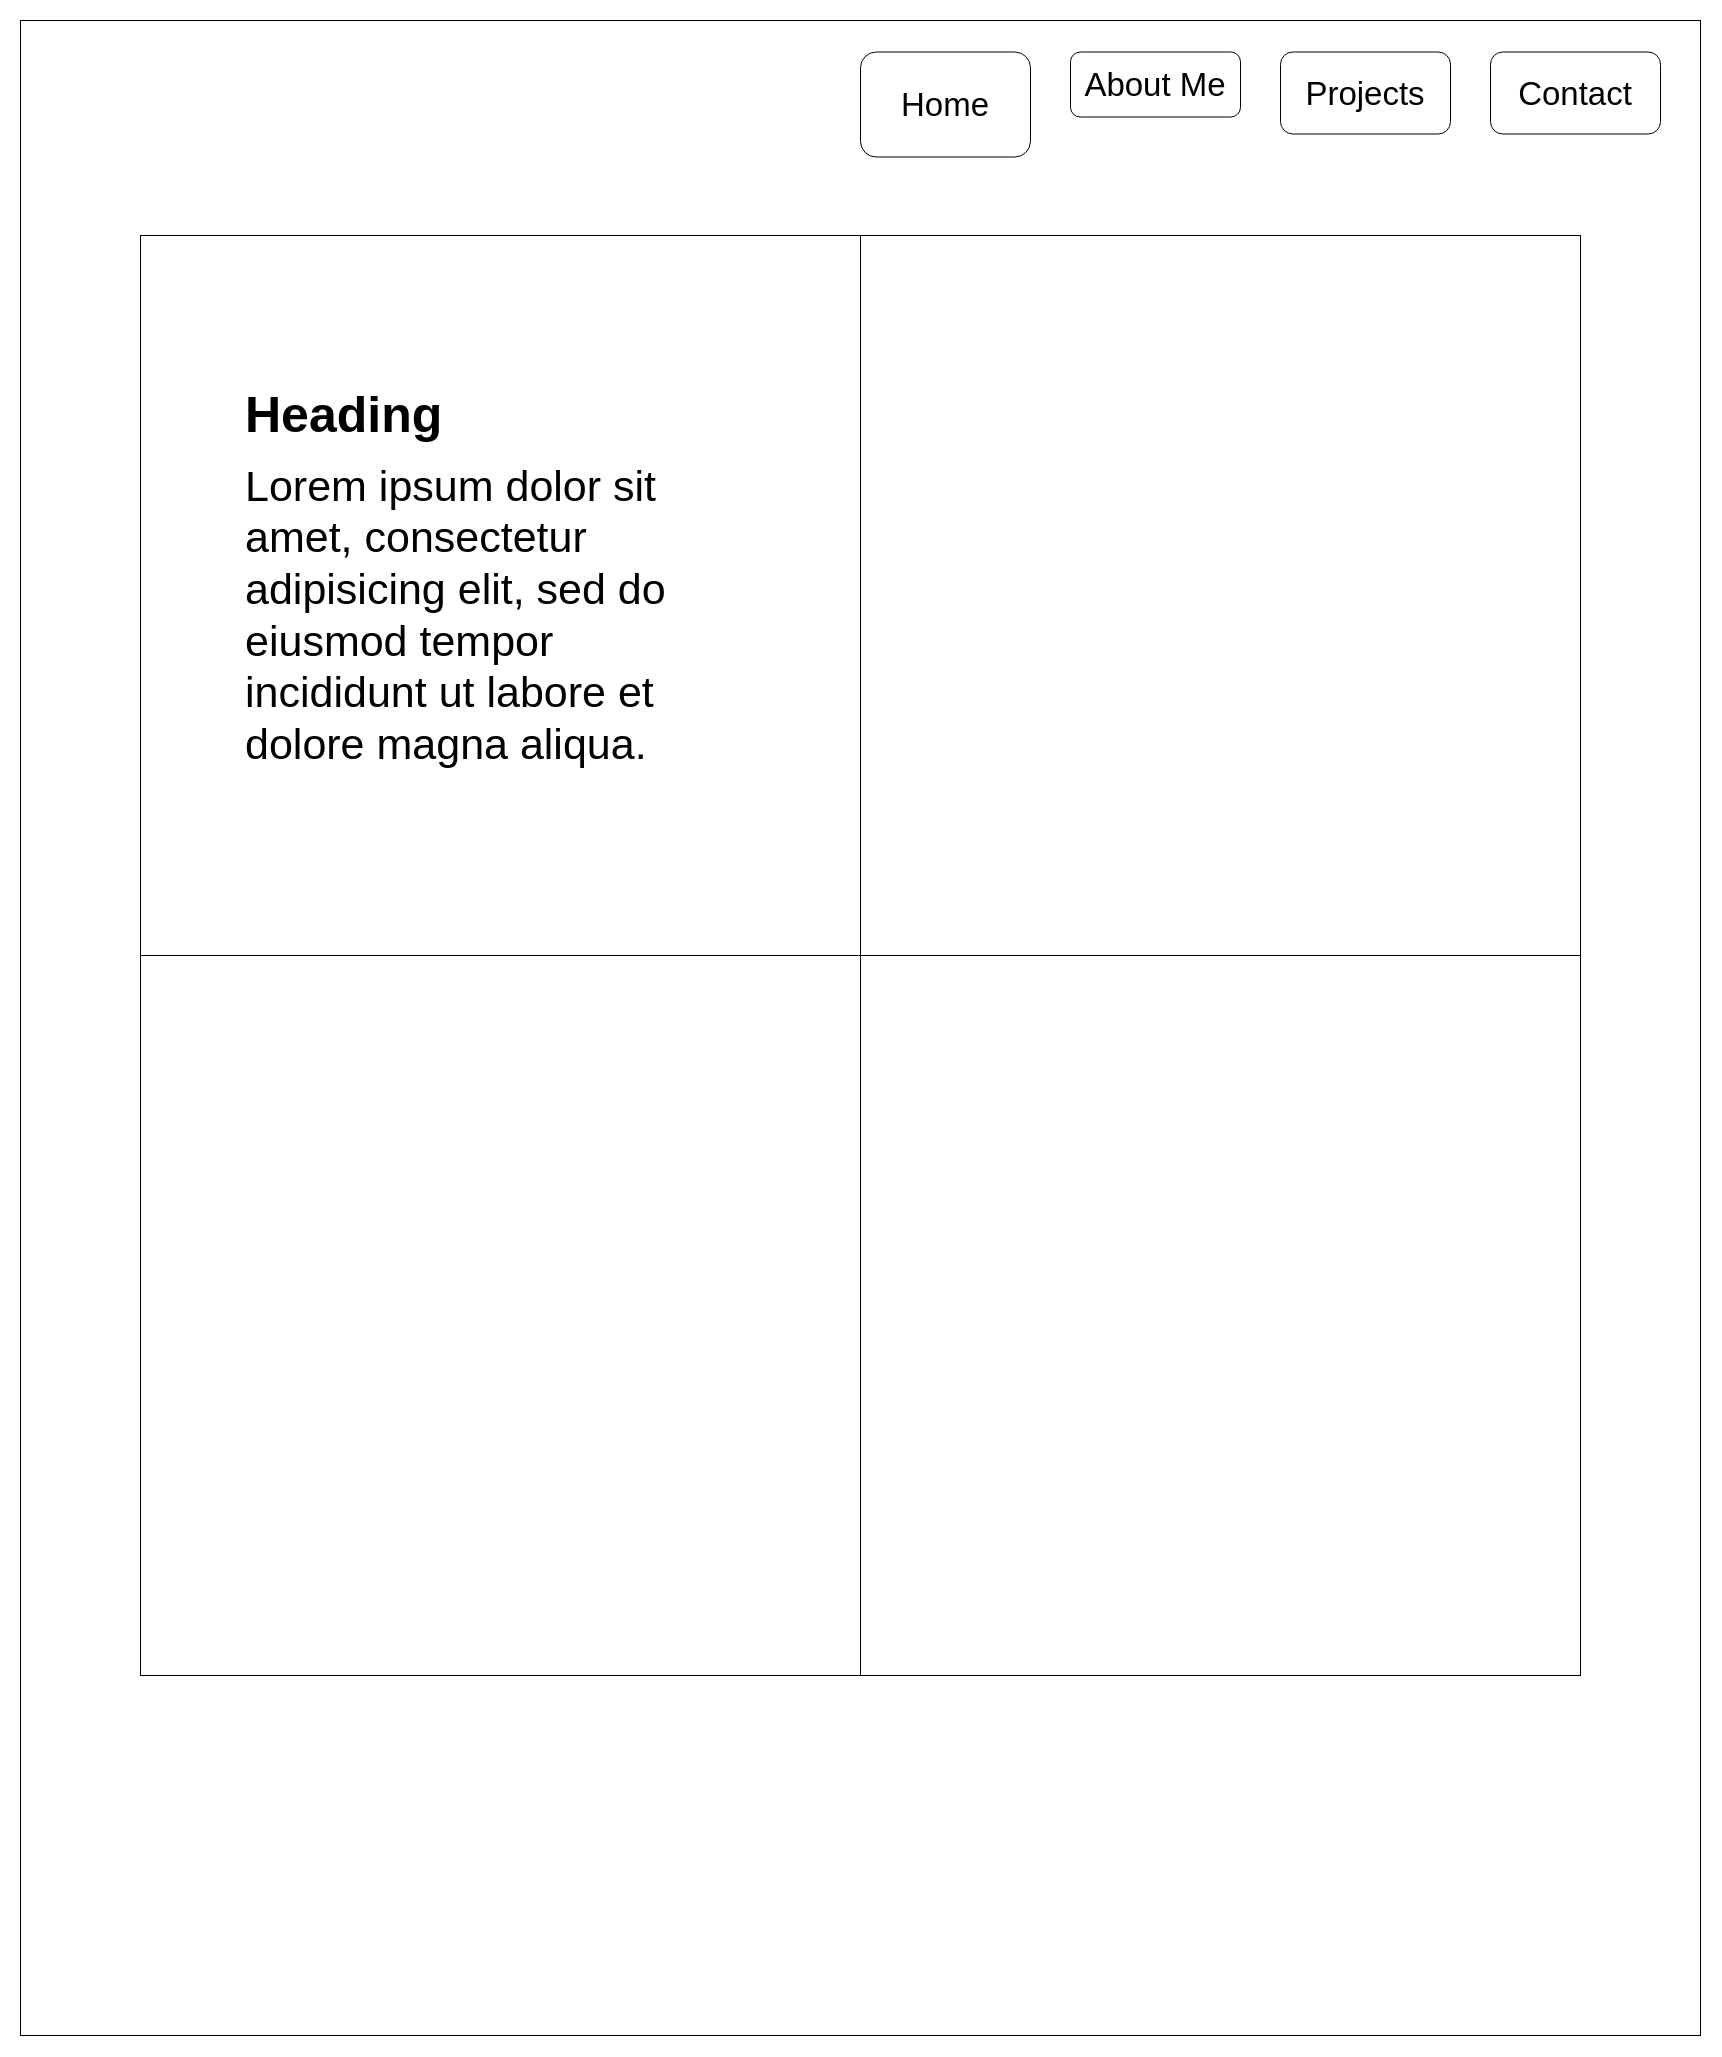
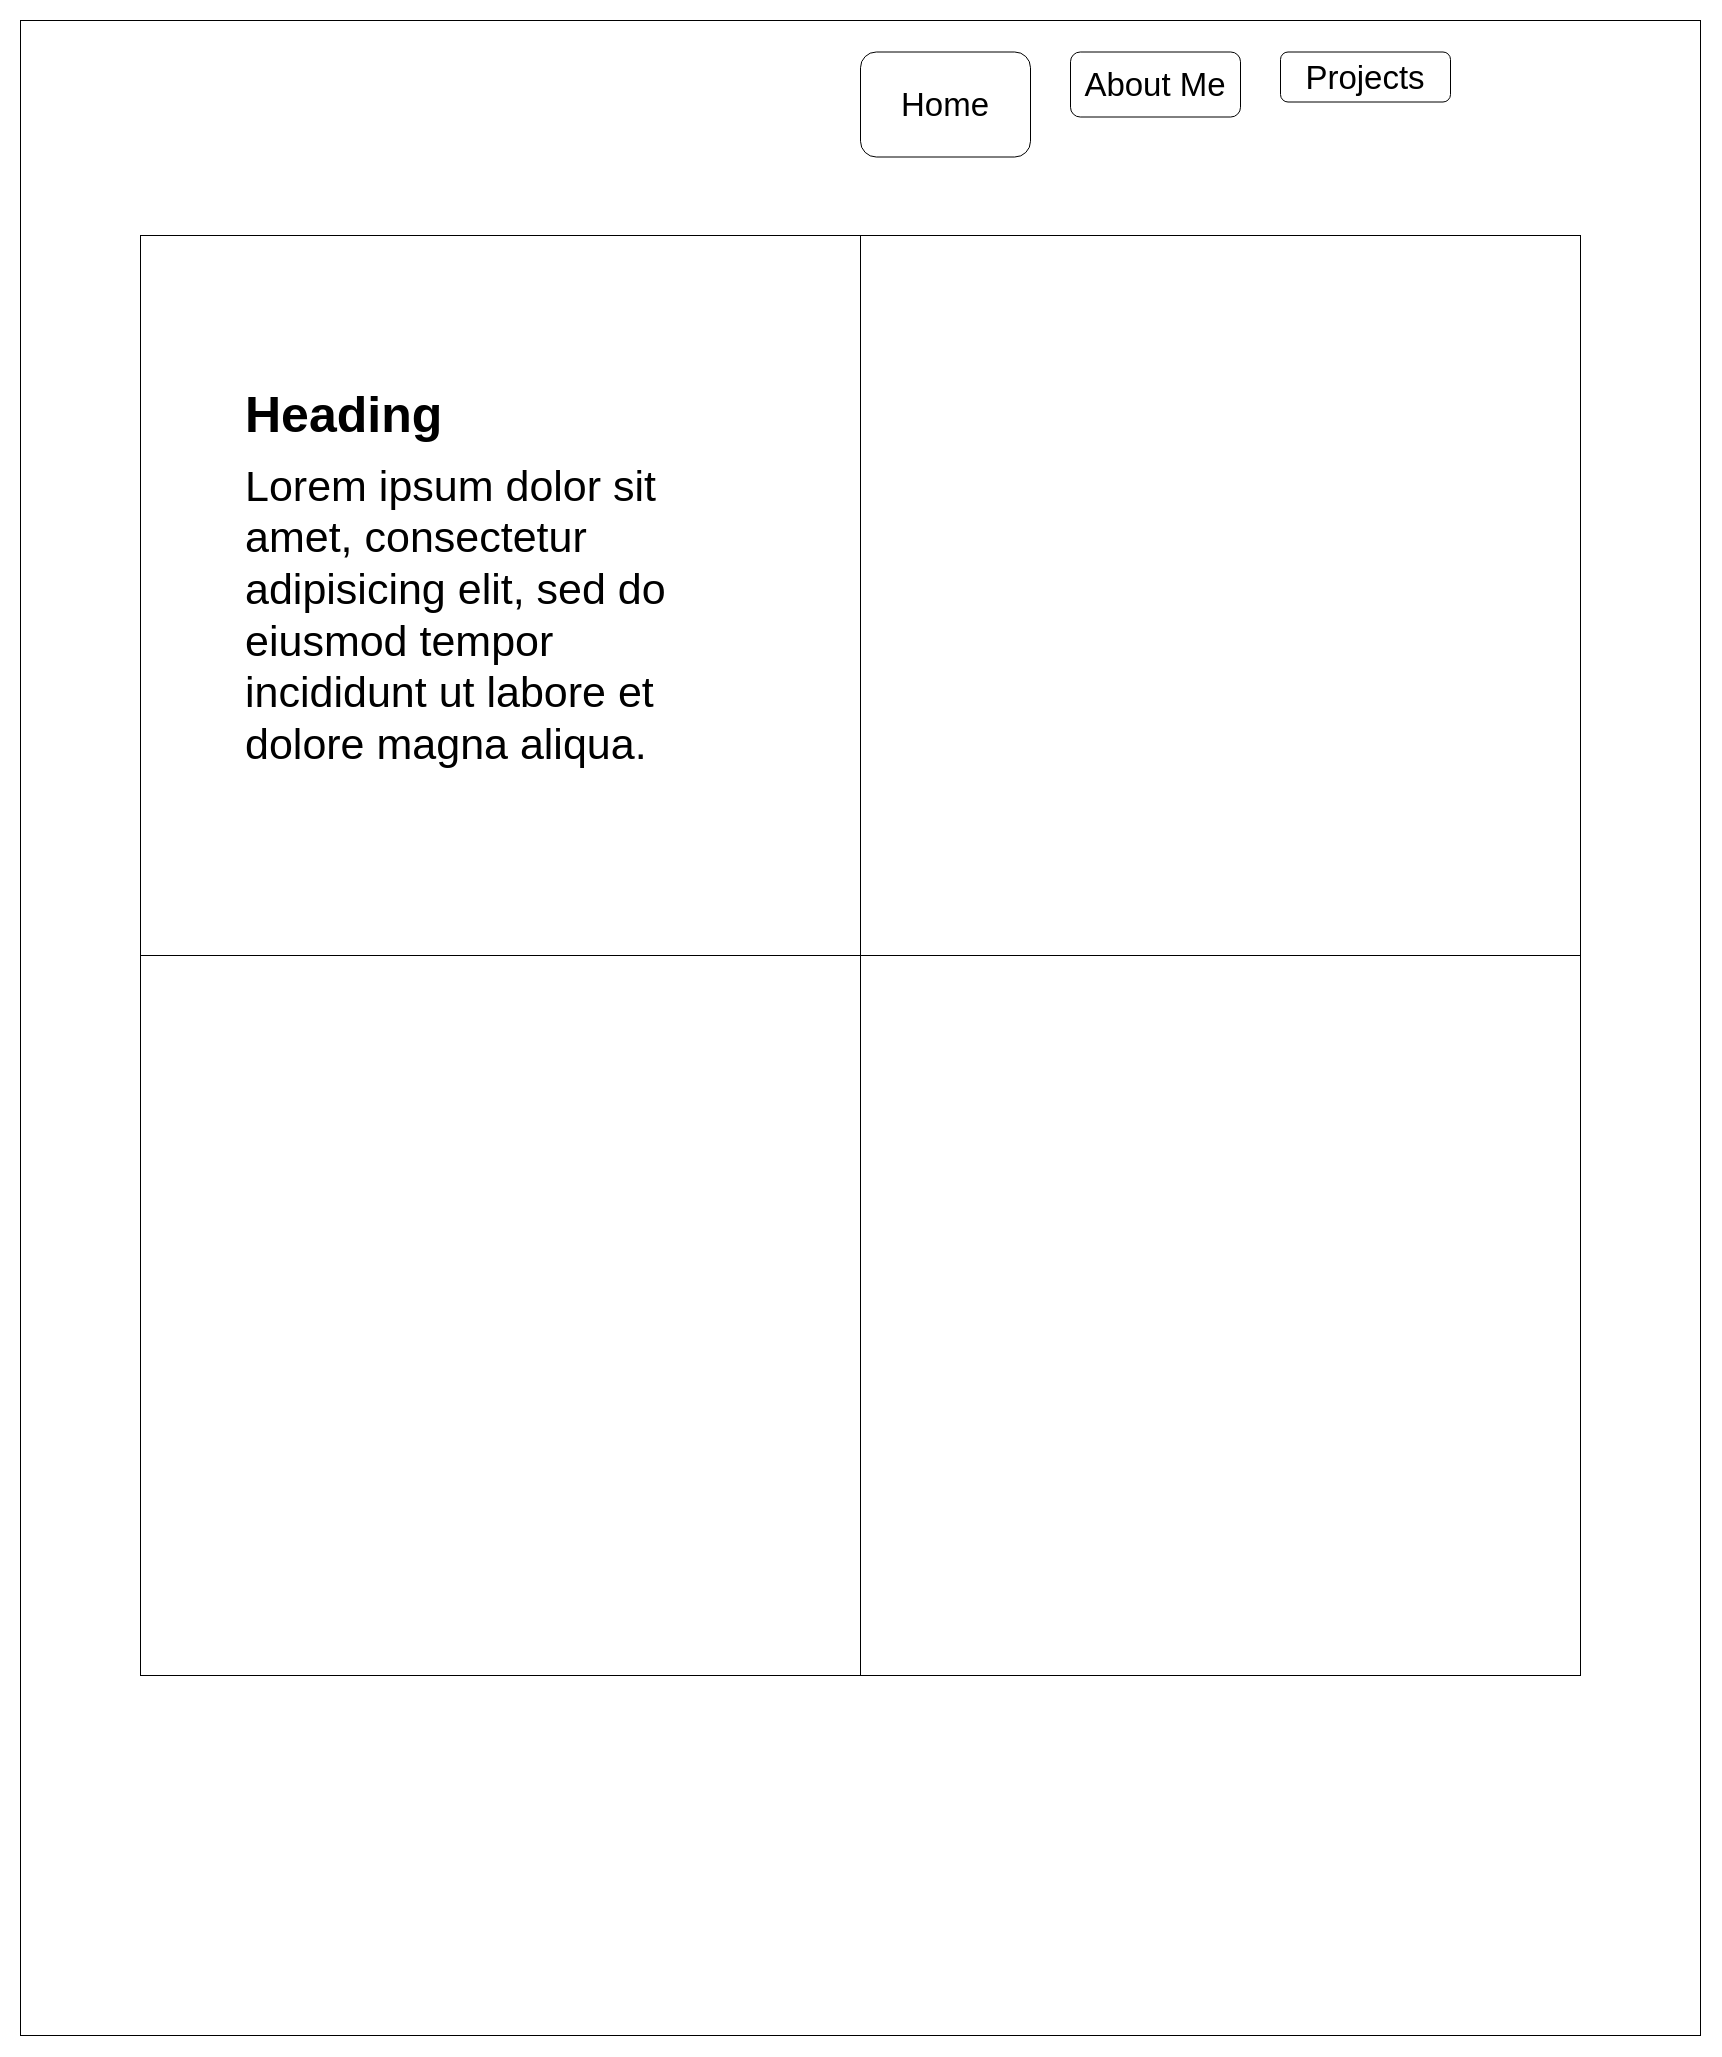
node "Projects": size 170x82 -> 170x50
node "Contact": removed
